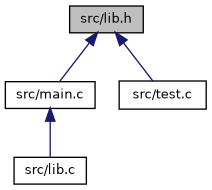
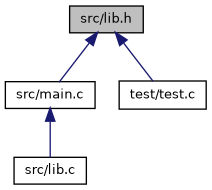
node "src/test.c": label "src/test.c" -> "test/test.c"
